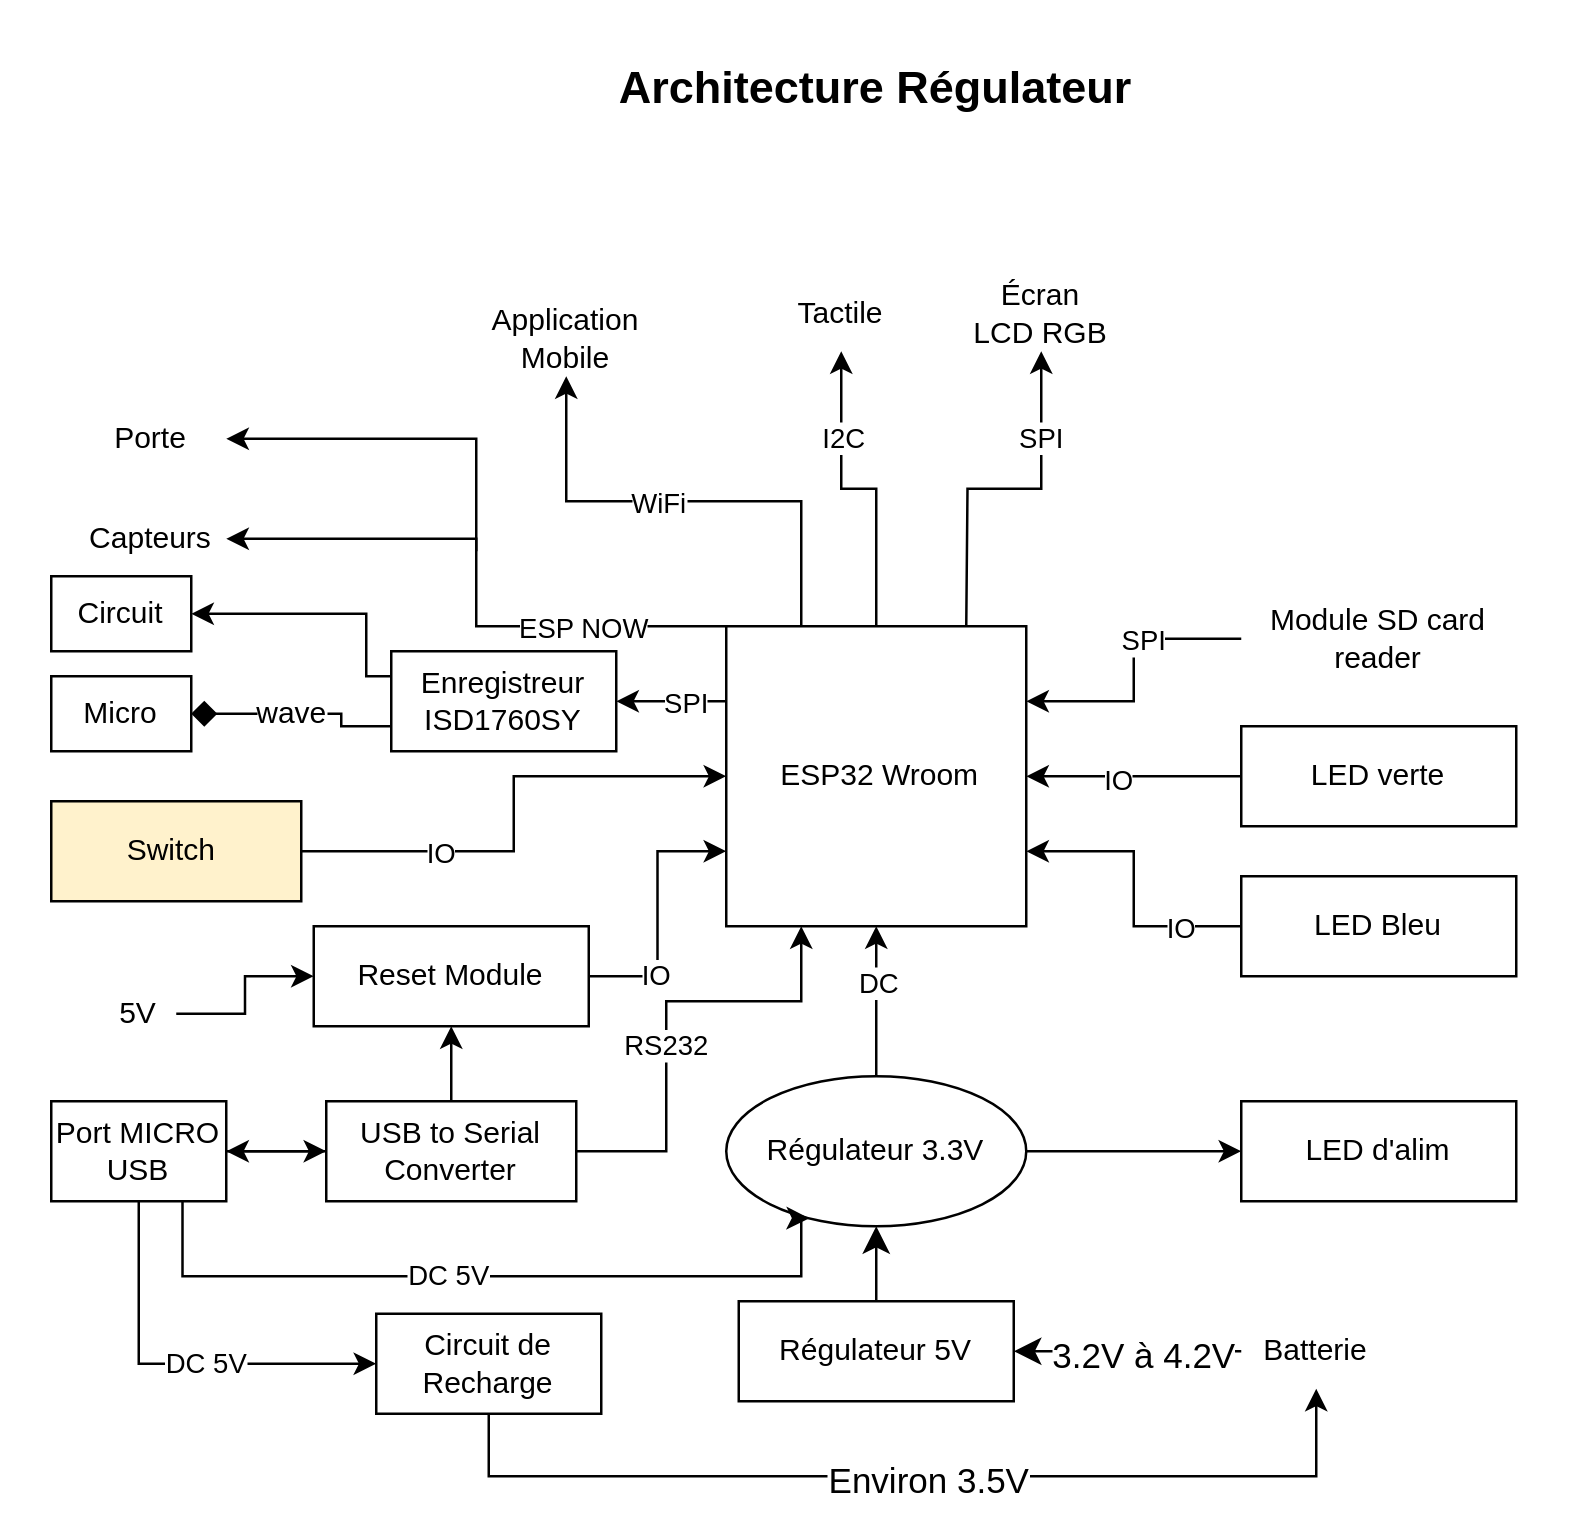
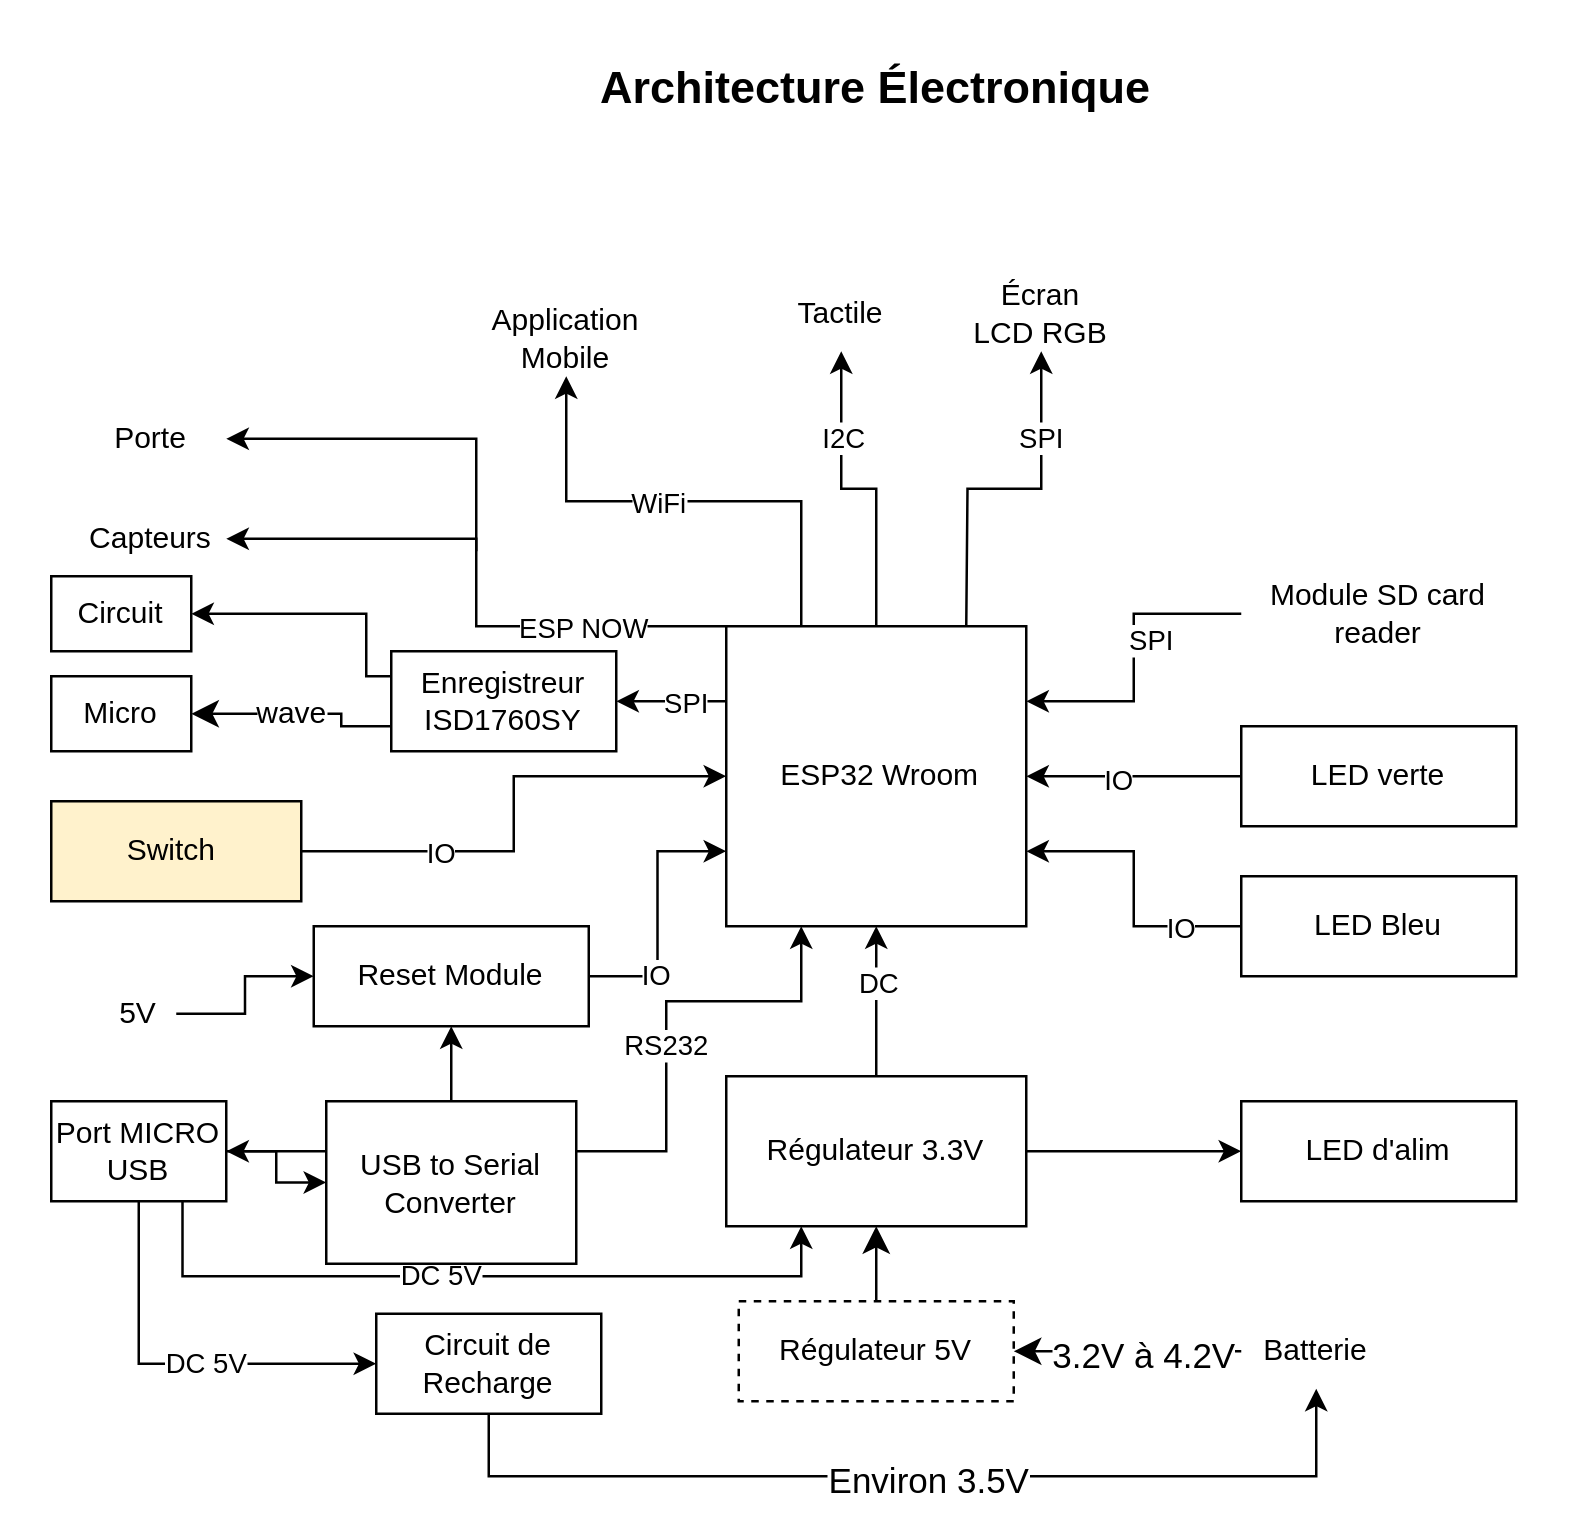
node "Architecture Régulateur": label "Architecture Régulateur" -> "Architecture Électronique"
node "Module SD card reader": moved (1379, 639) -> (1379, 614)
edge "Enregistreur ISD1760SY" -> "Micro": arrowhead diamond -> classic
node "USB to Serial Converter": size 250x100 -> 250x163
node "Régulateur 3.3V": shape ellipse -> rectangle
node "Régulateur 5V": style solid -> dashed
